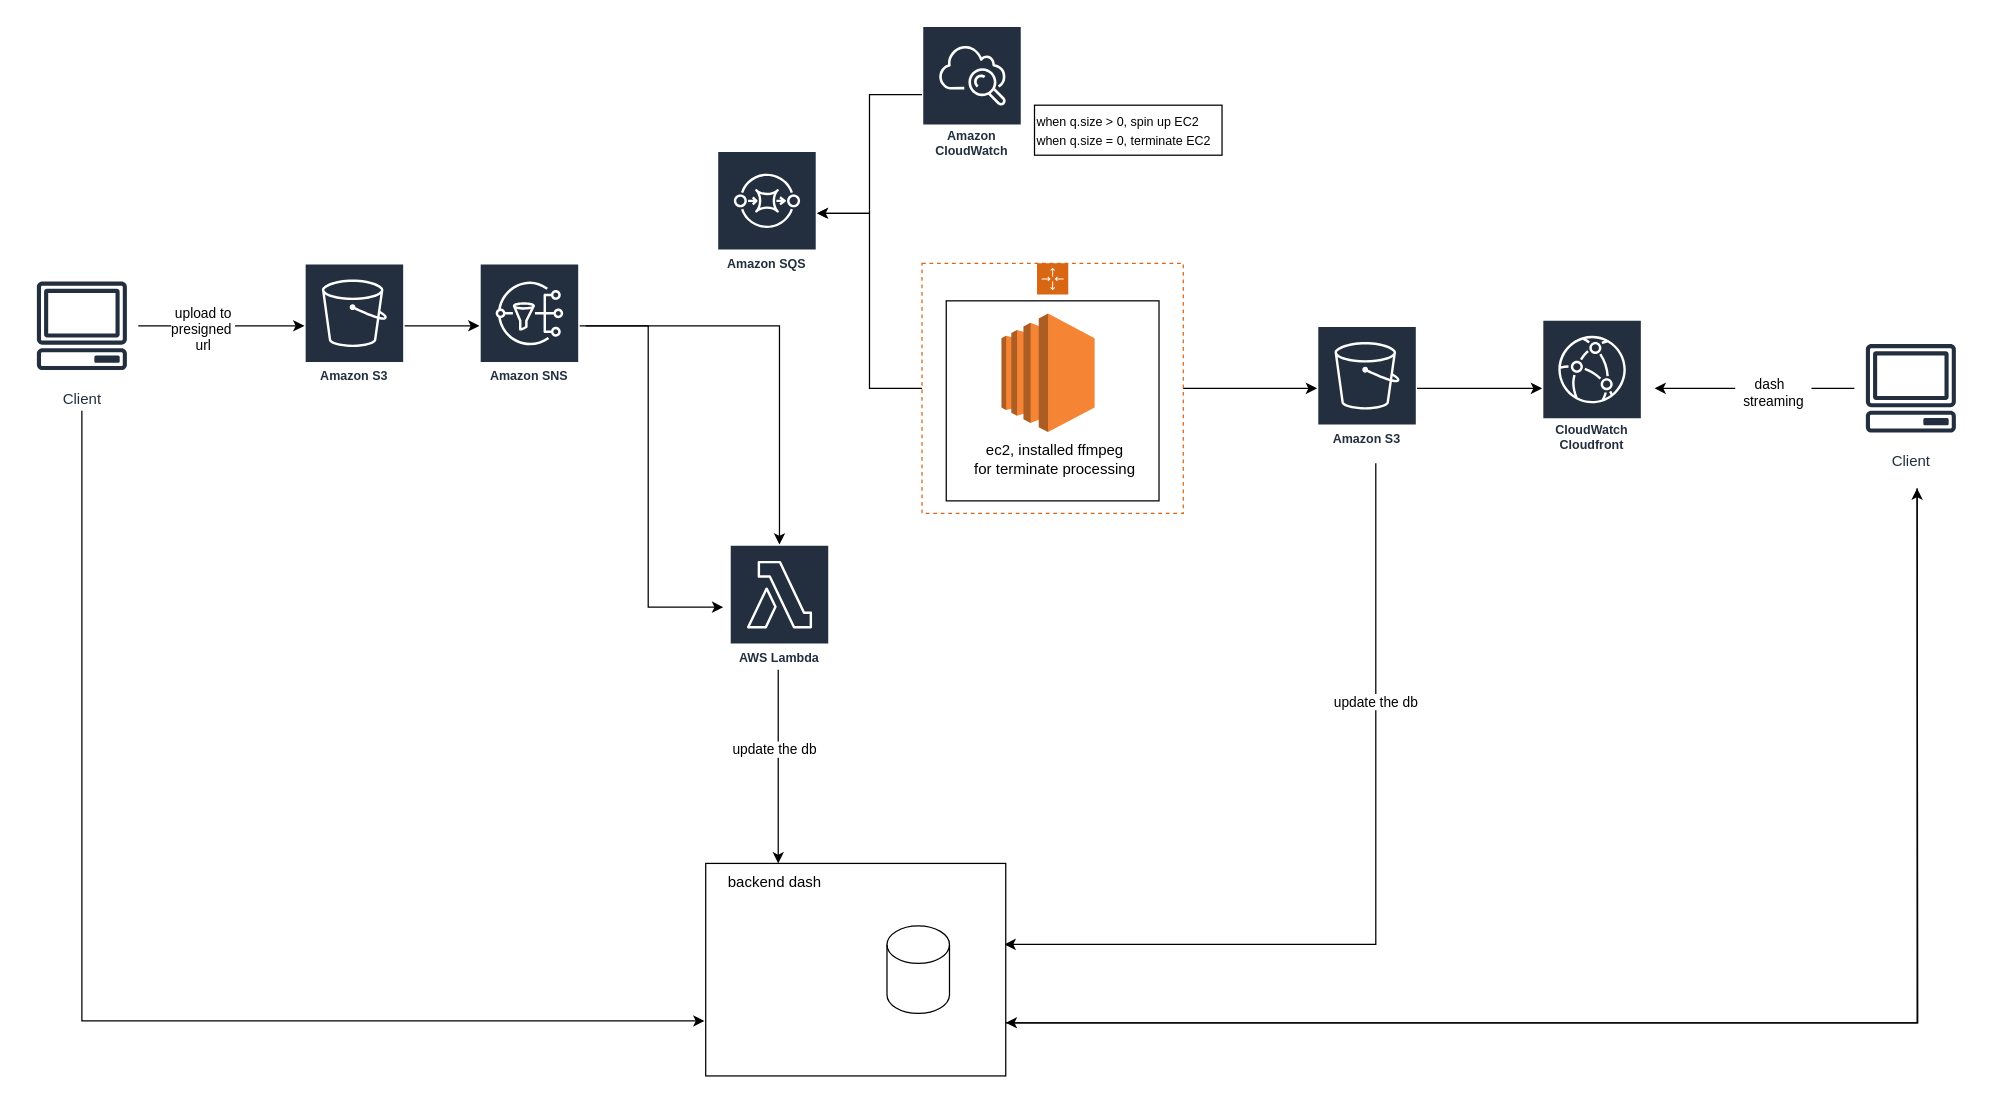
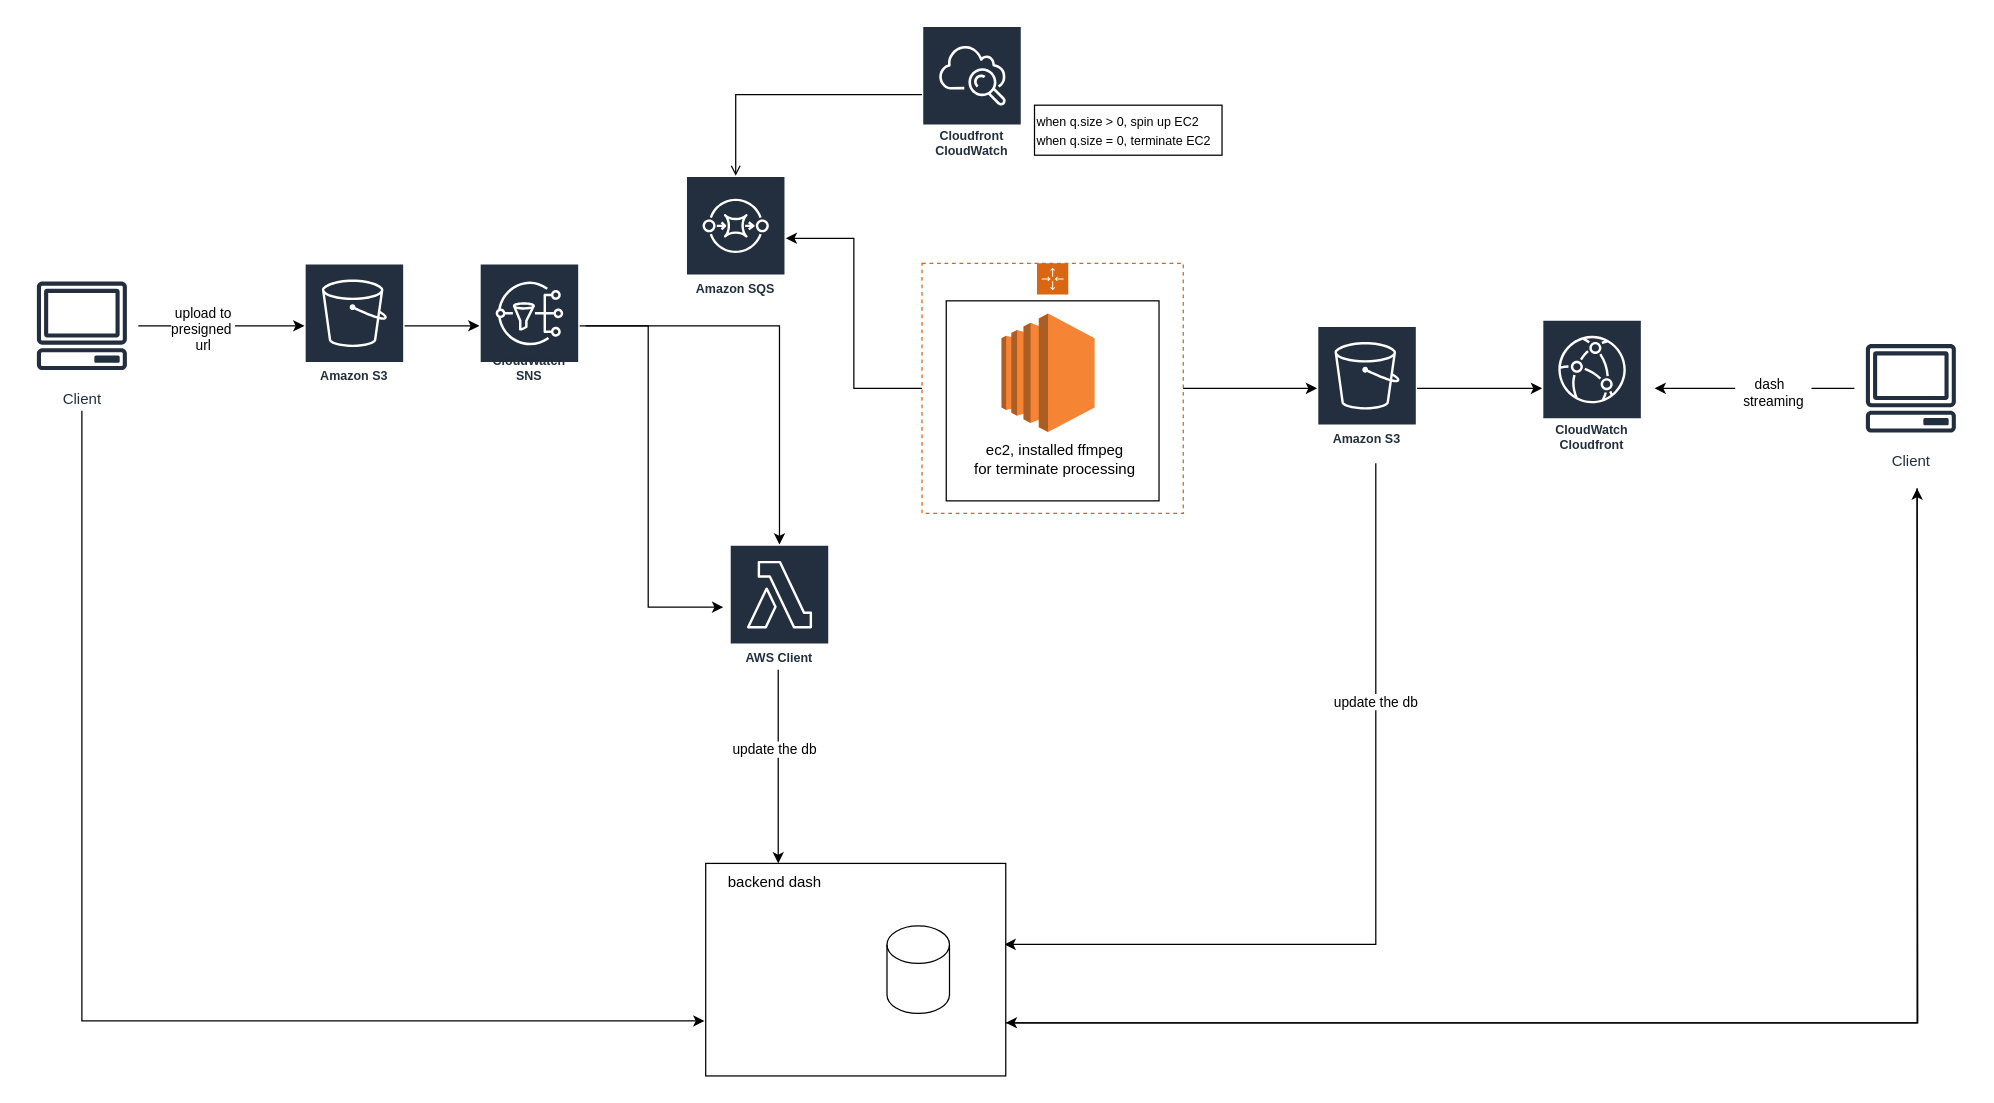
node "Amazon CloudWatch": label "Amazon CloudWatch" -> "Cloudfront CloudWatch"
node "Amazon SQS": moved (767, 213) -> (736, 238)
node "Amazon SNS": label "Amazon SNS" -> "CloudWatch SNS"
node "AWS Lambda": label "AWS Lambda" -> "AWS Client"
